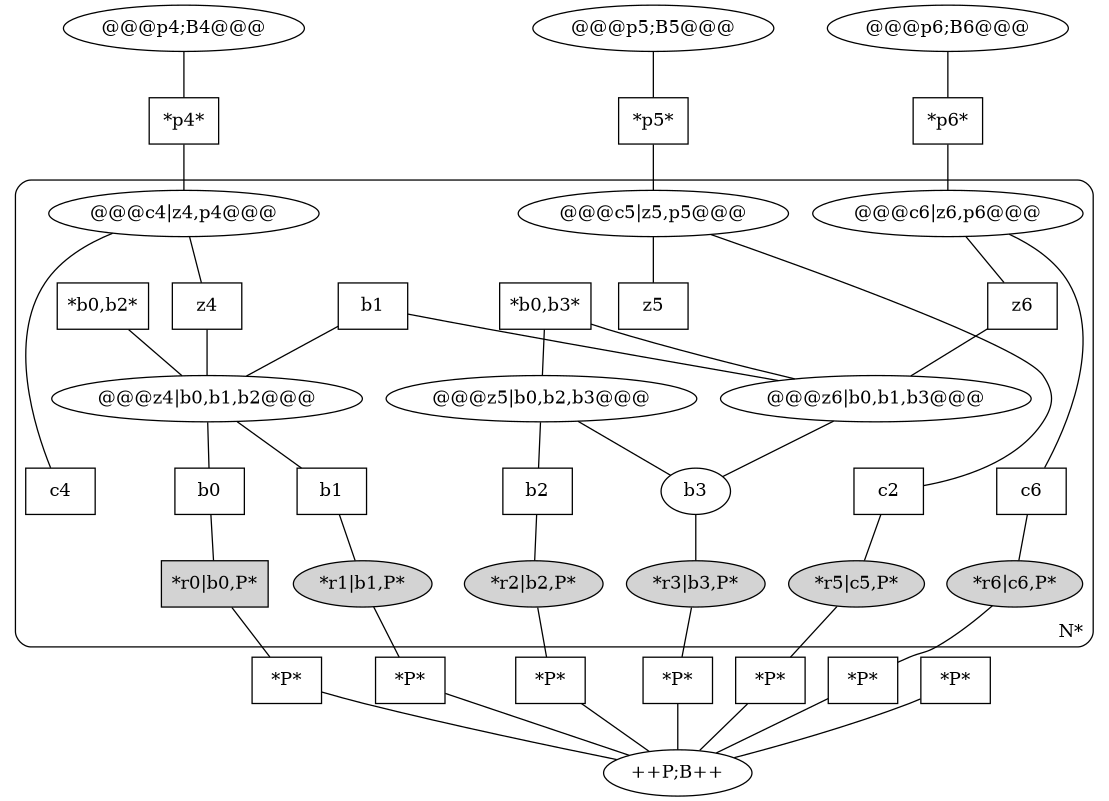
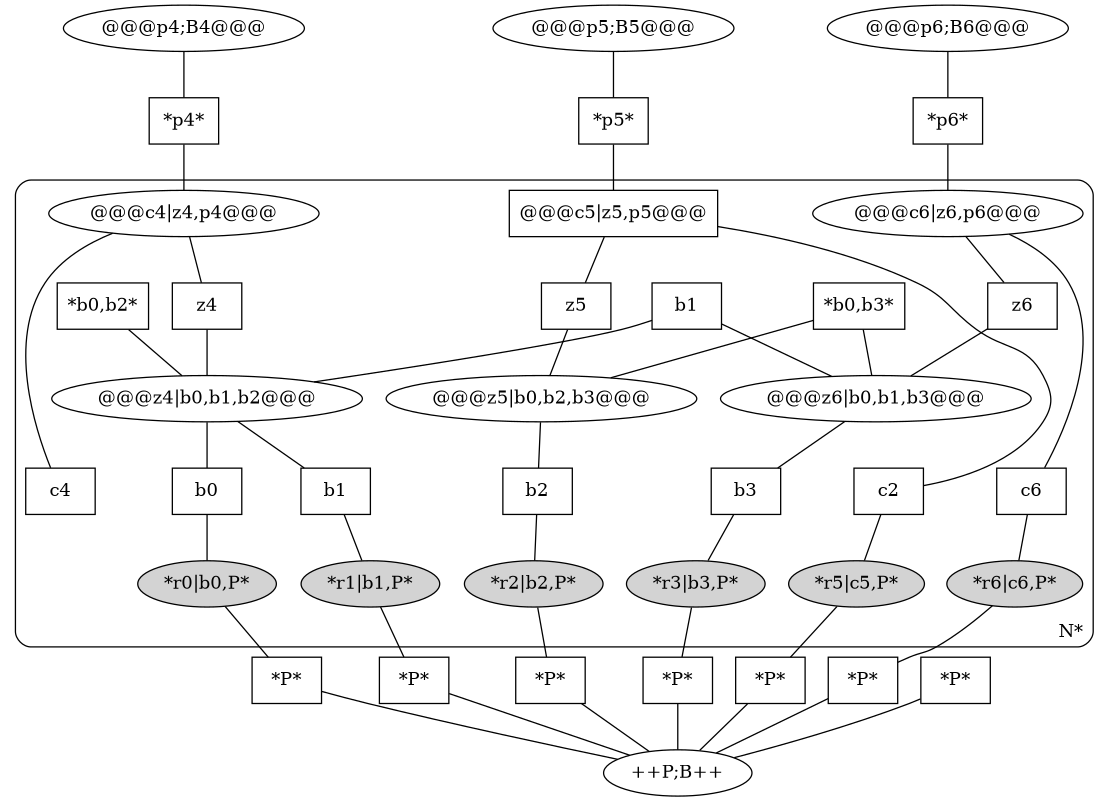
node "@@@c5|z5,p5@@@": shape ellipse -> box
edge "@@@z5|b0,b2,b3@@@" -- "b3": now "@@@z5|b0,b2,b3@@@" -- "z5"
node "b3": shape ellipse -> box
node "*r0|b0,P*": shape box -> ellipse
